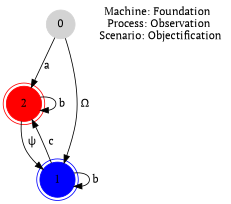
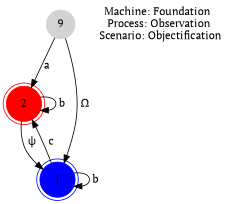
node "0": label "0" -> "9"
